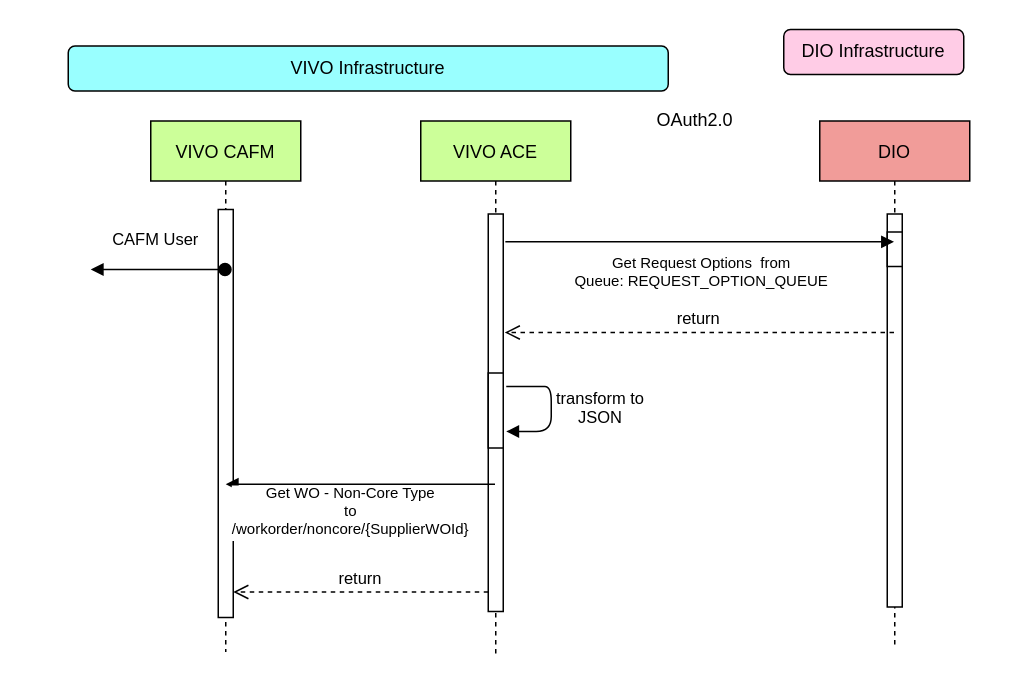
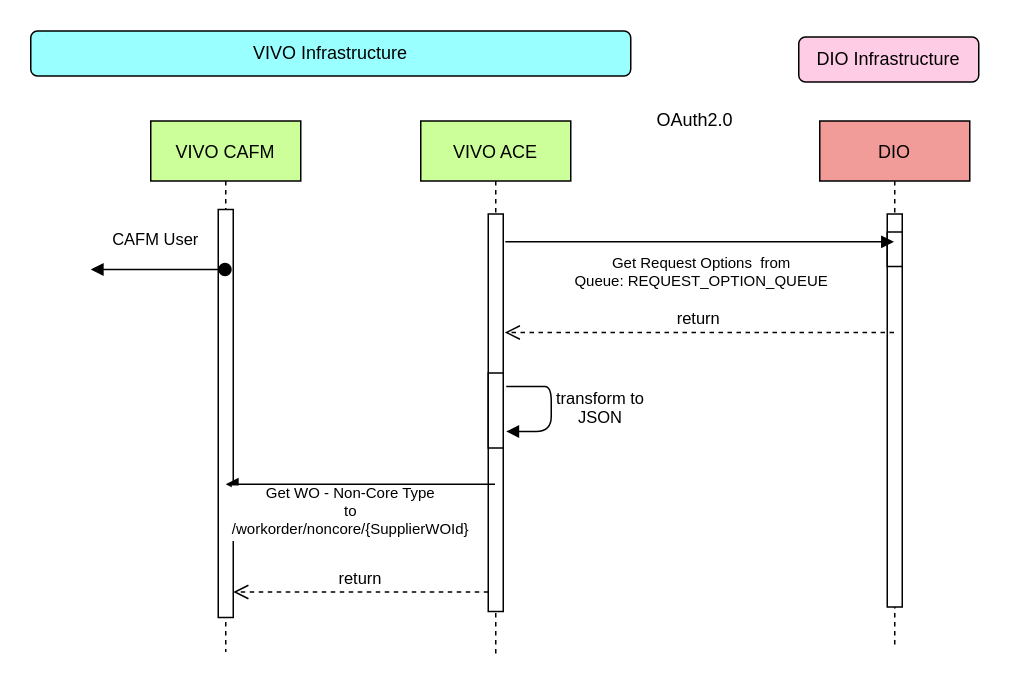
node "DIO Infrastructure": moved (874, 52) -> (889, 59)
node "VIVO Infrastructure": moved (368, 68) -> (331, 53)
